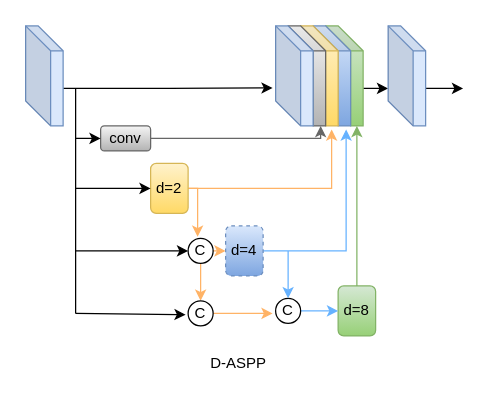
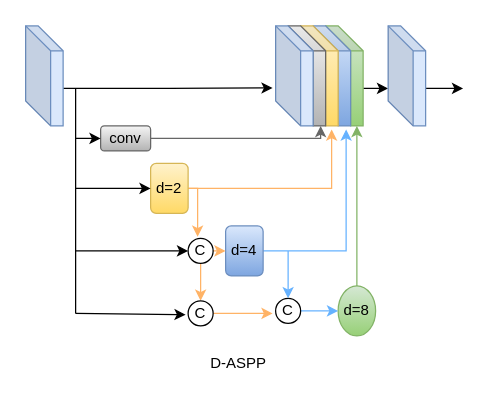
node "d=4": style dashed -> solid
node "d=8": shape rounded rectangle -> ellipse
